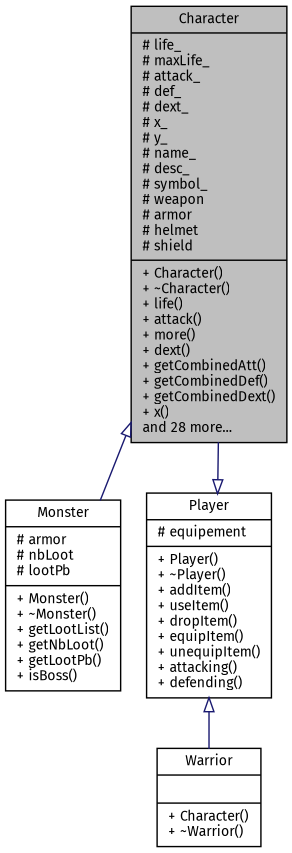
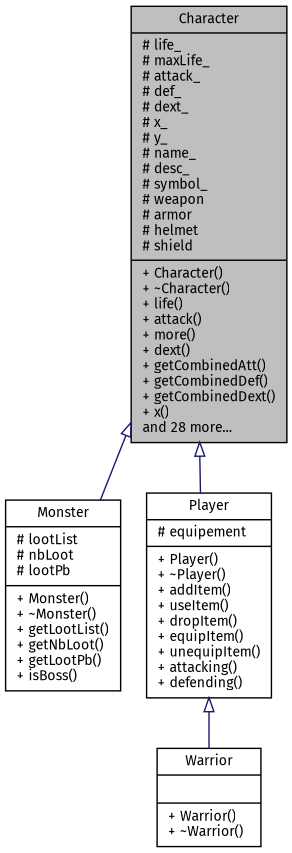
edge "Character" -> "Player": reversed
node "Monster": text "# armor" -> "# lootList"
node "Warrior": text "+ Character()" -> "+ Warrior()"
